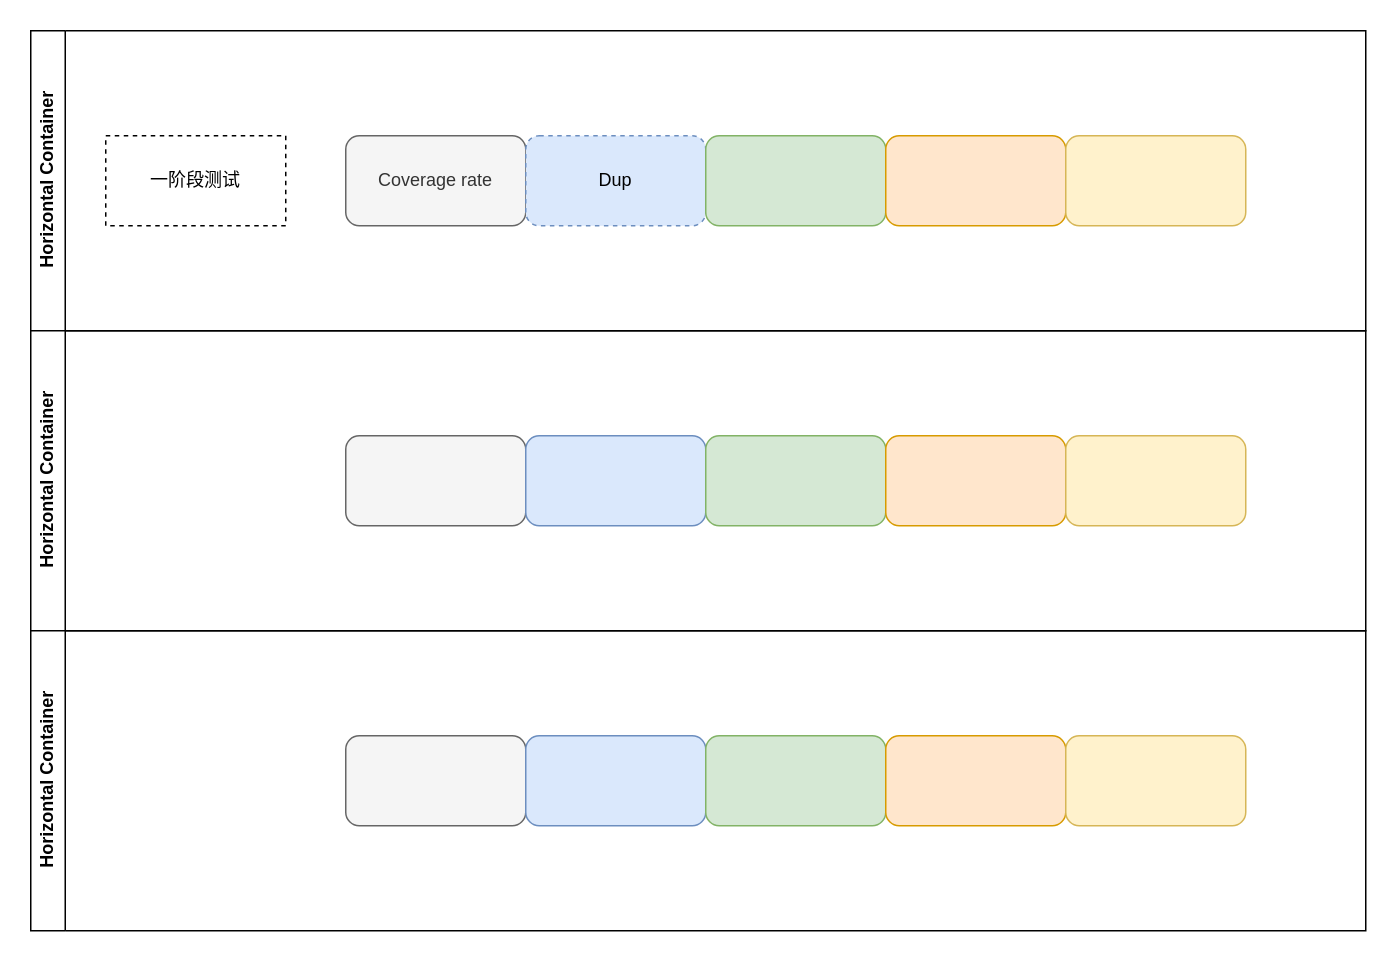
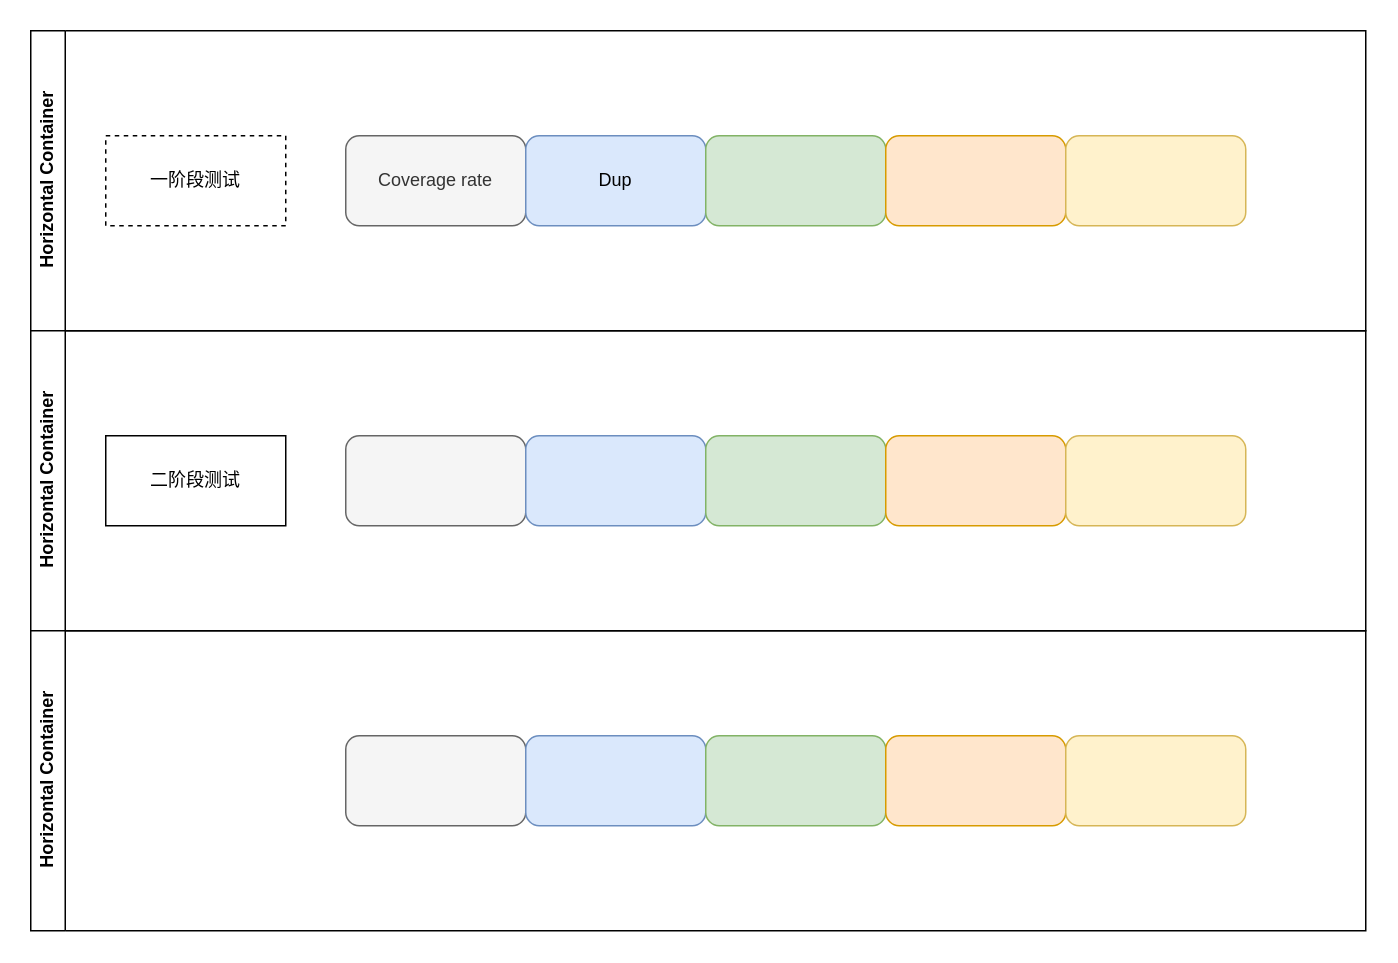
node "Dup": style dashed -> solid
node "二阶段测试": added
